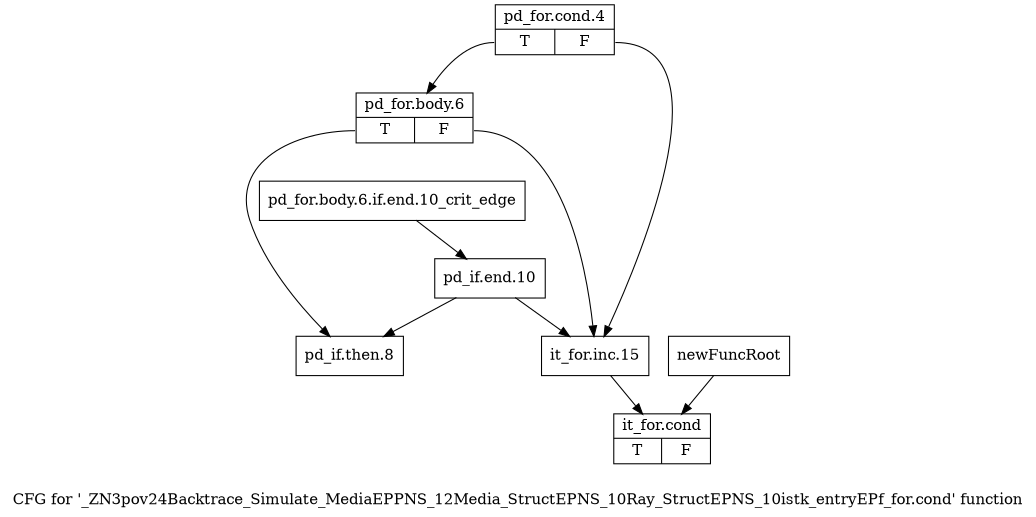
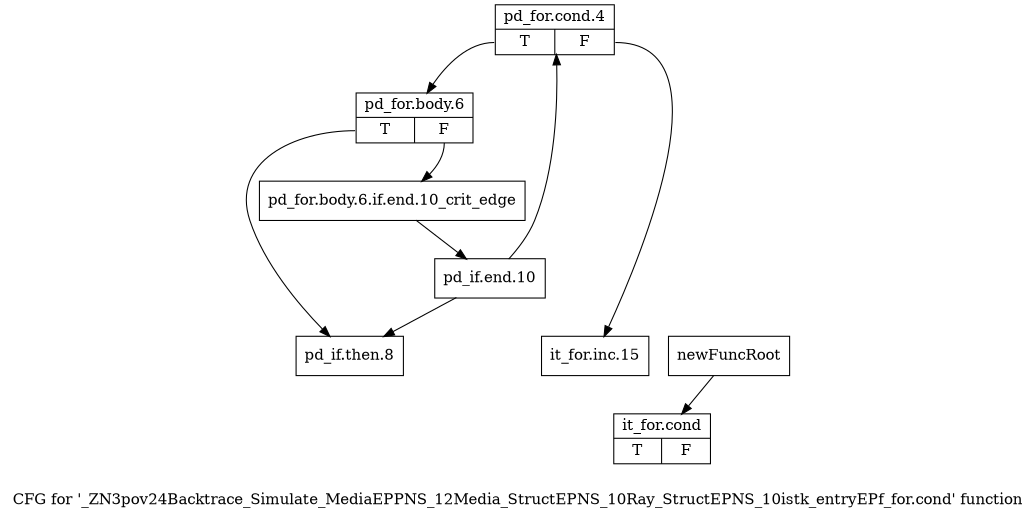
edge "pd_for.body.6" -> "it_for.inc.15": now "pd_for.body.6" -> "pd_for.body.6.if.end.10_crit_edge"
edge "pd_if.end.10" -> "it_for.inc.15": now "pd_if.end.10" -> "pd_for.cond.4"
edge "it_for.inc.15" -> "it_for.cond": removed
